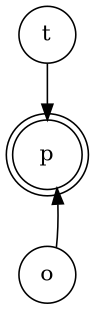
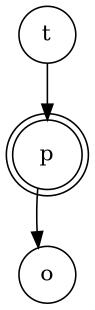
edge "o" -> "p": reversed
